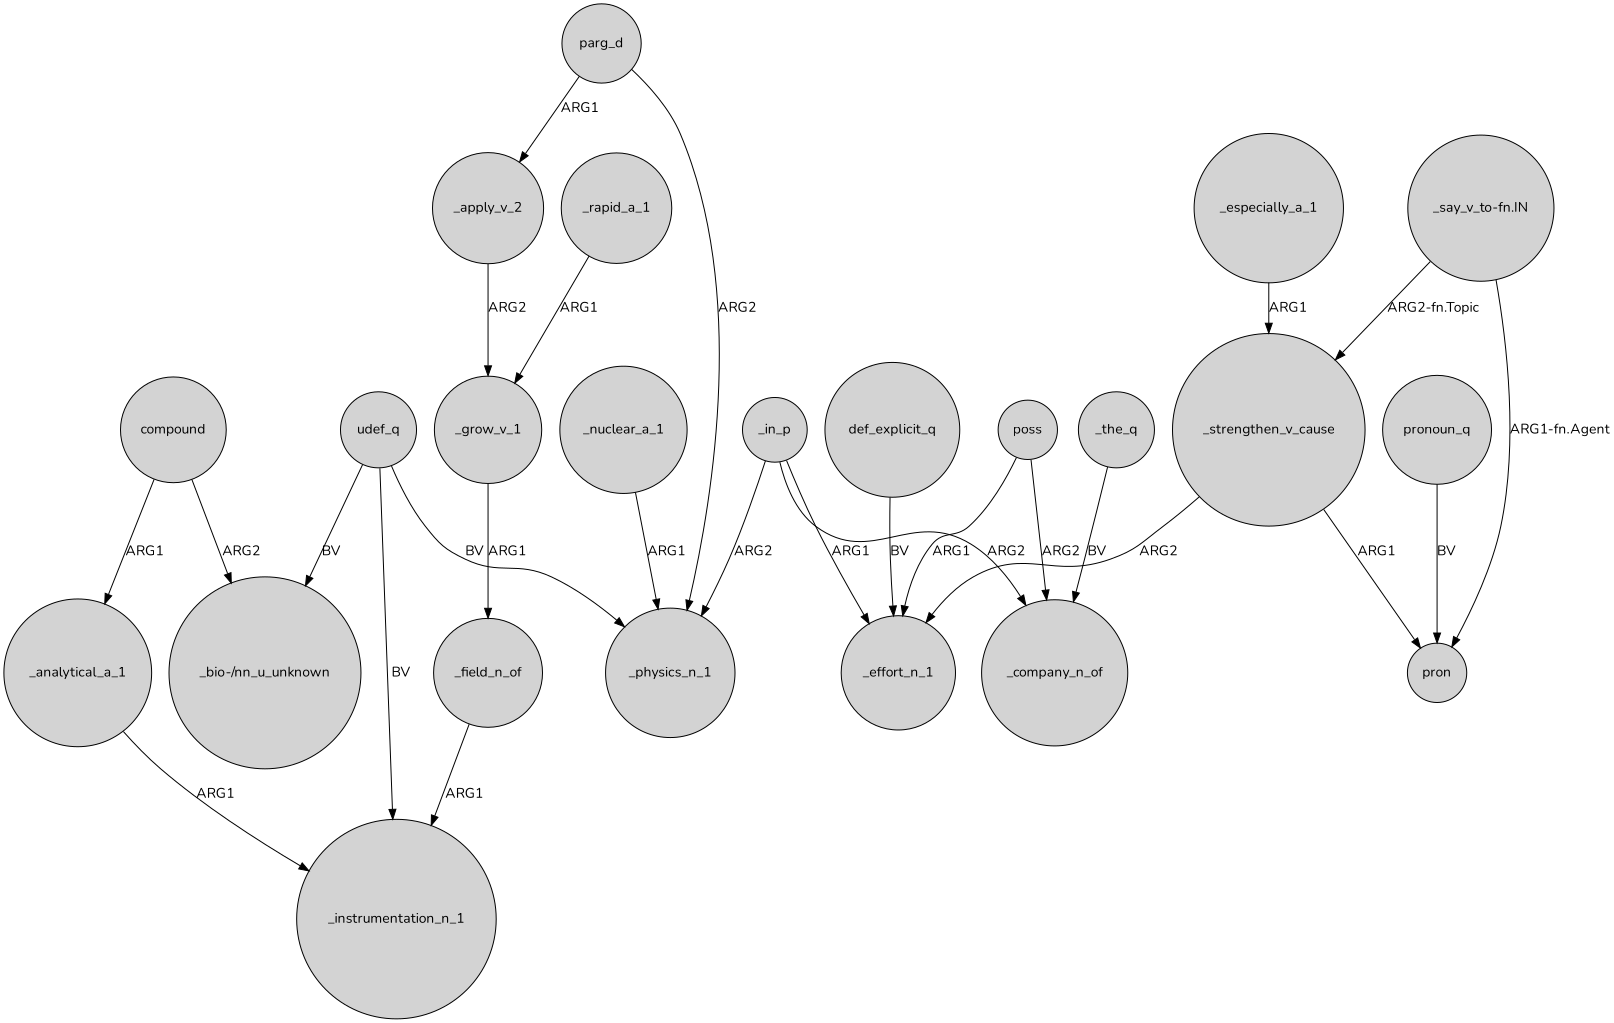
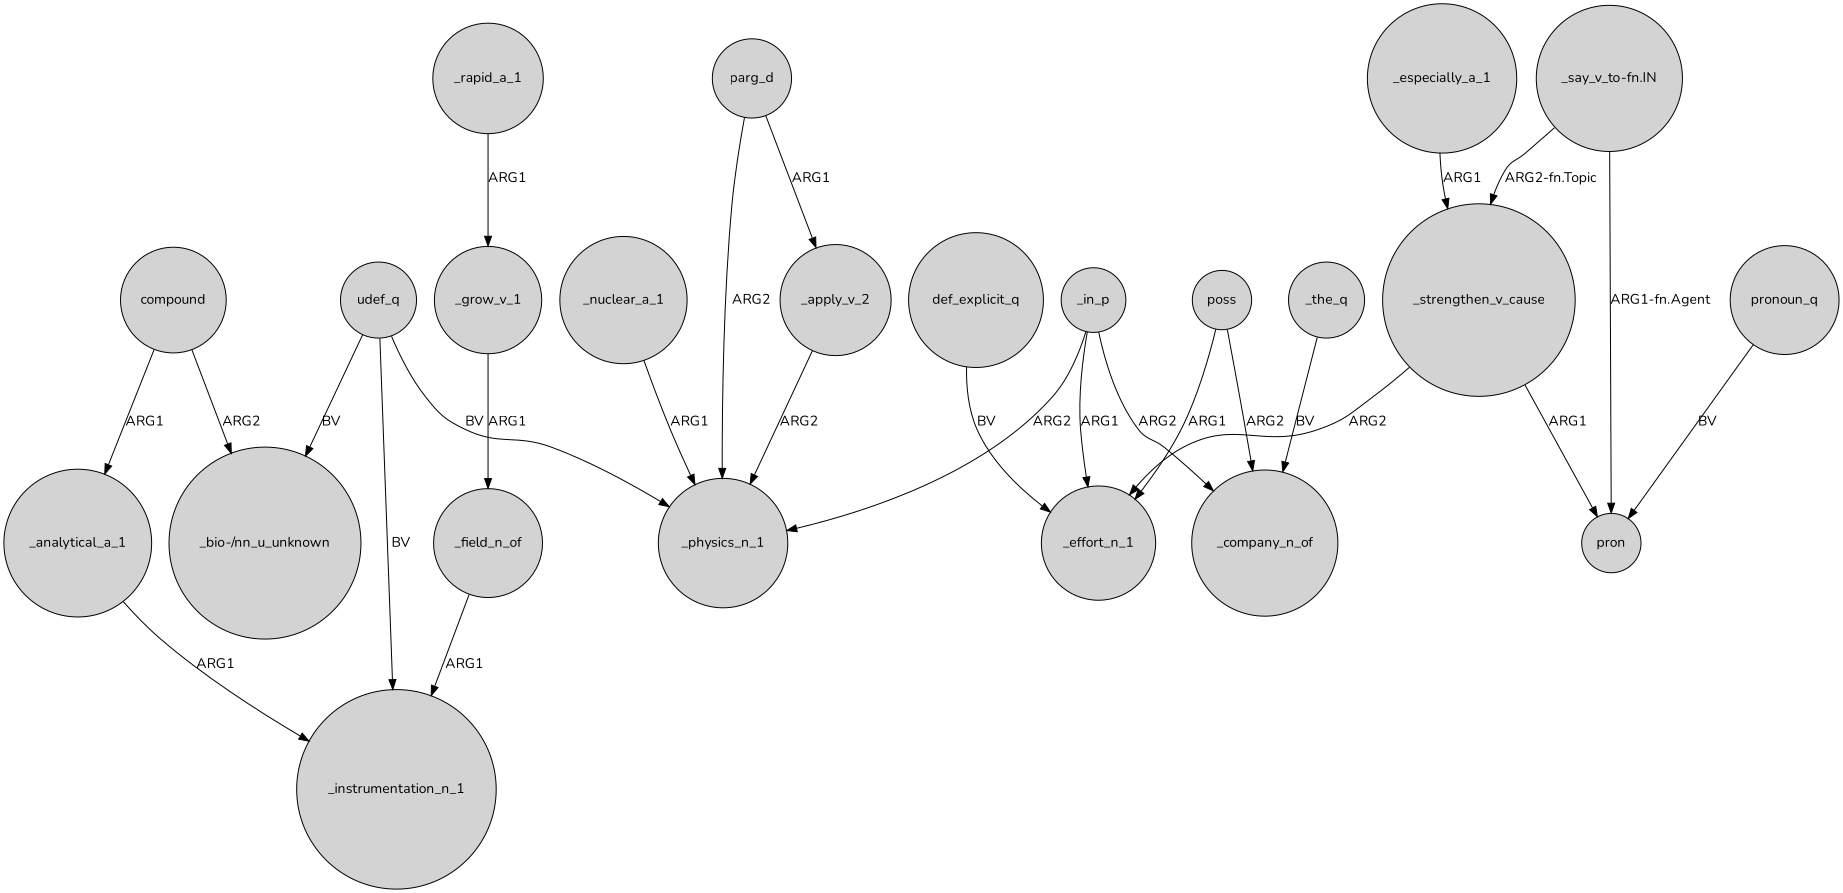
edge "_apply_v_2" -> "_grow_v_1": now "_apply_v_2" -> "_physics_n_1"
